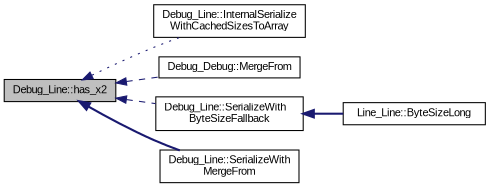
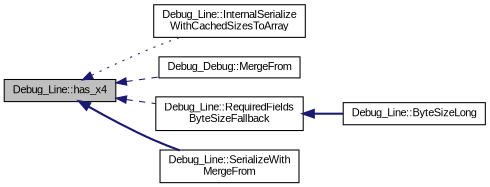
node "Debug_Line::has_x2": label "Debug_Line::has_x2" -> "Debug_Line::has_x4"
node "Debug_Line::SerializeWith ByteSizeFallback": label "Debug_Line::SerializeWith ByteSizeFallback" -> "Debug_Line::RequiredFields ByteSizeFallback"
node "Line_Line::ByteSizeLong": label "Line_Line::ByteSizeLong" -> "Debug_Line::ByteSizeLong"
